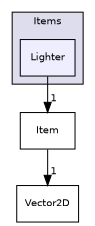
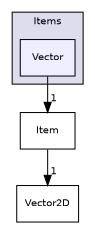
node "Lighter": label "Lighter" -> "Vector"
